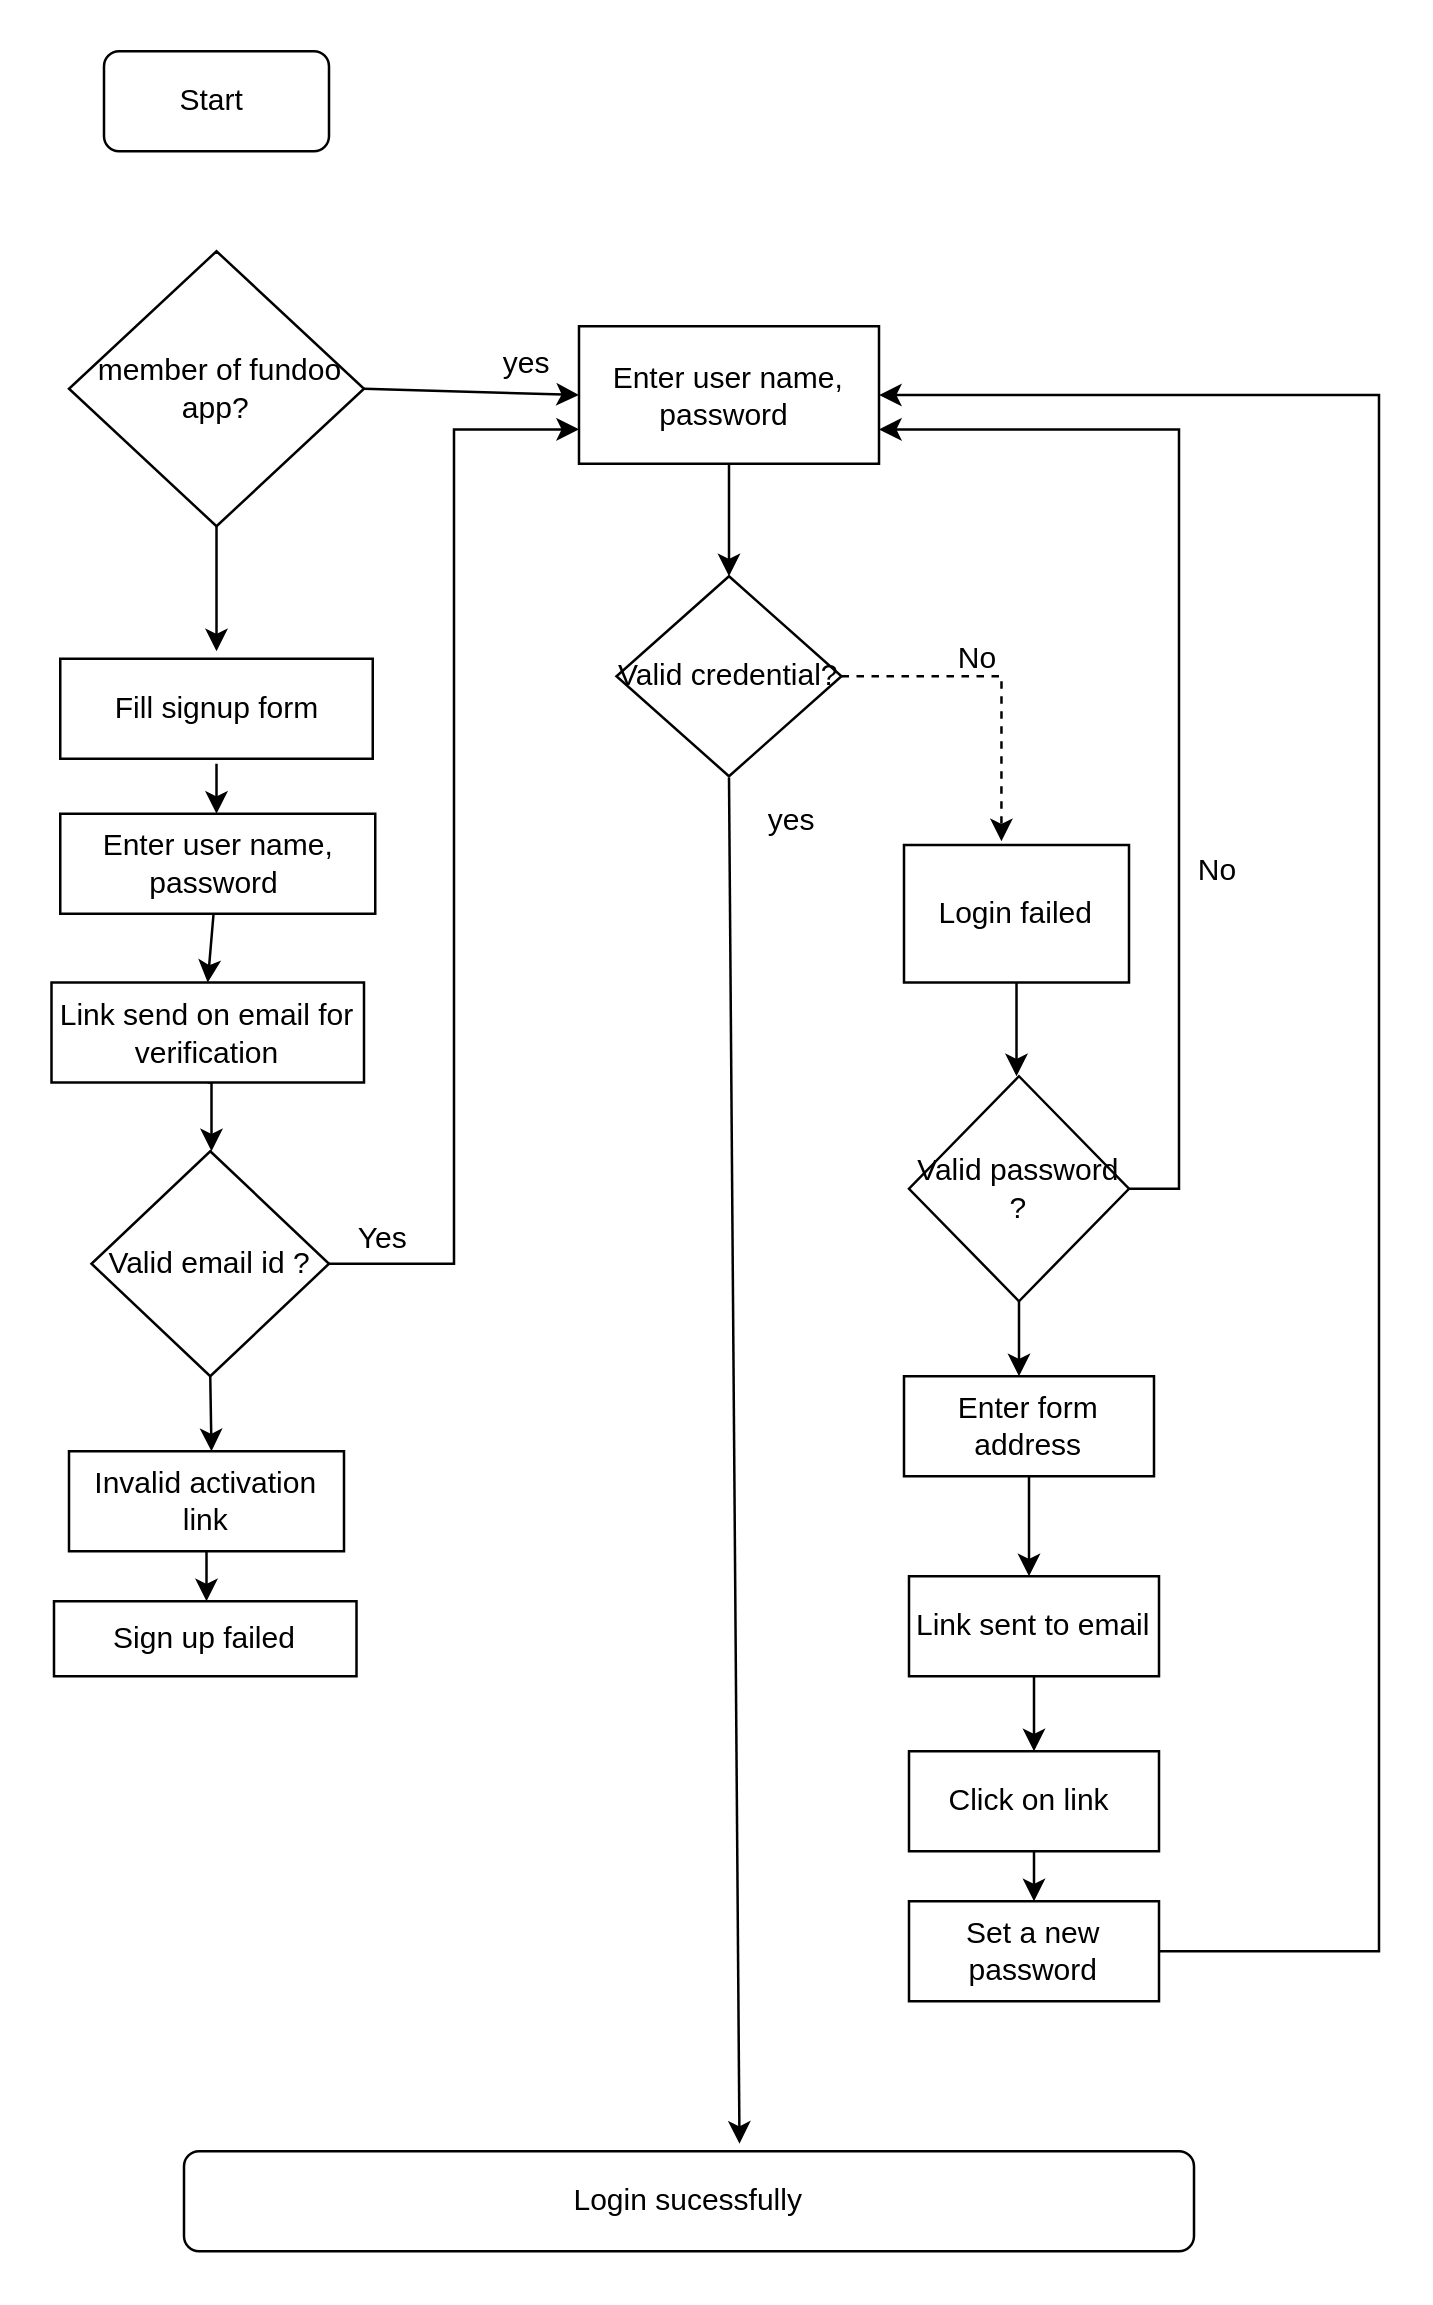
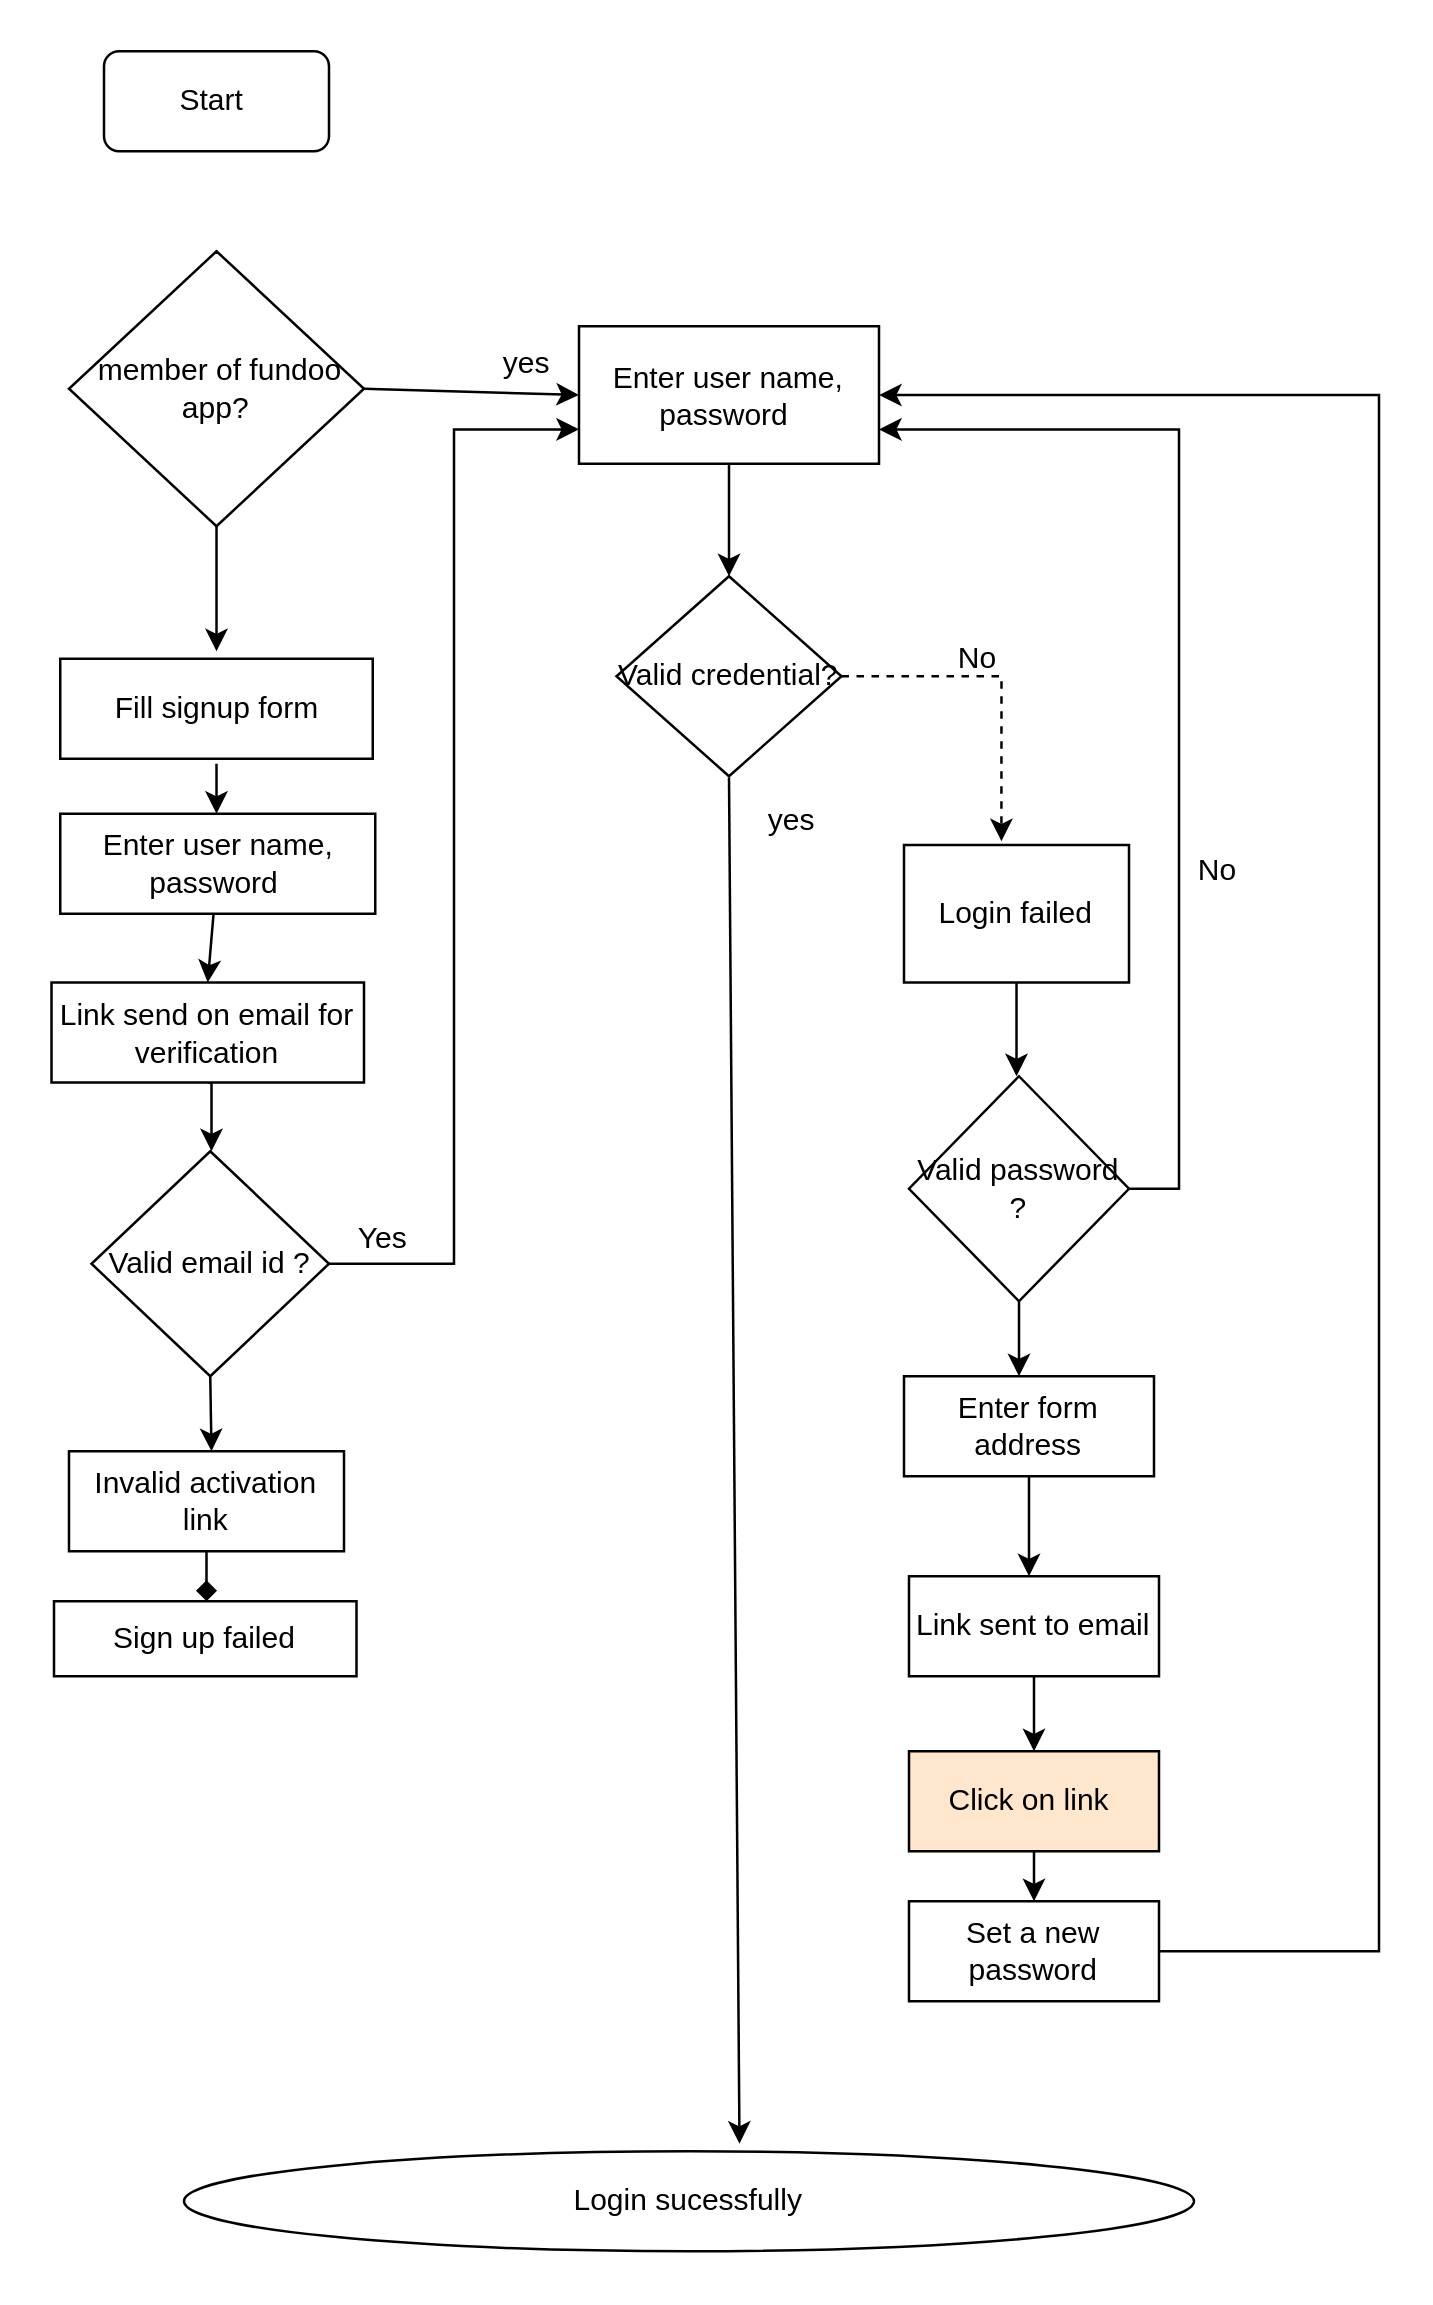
edge "Invalid activation link" -> "Sign up failed": arrowhead classic -> diamond
node "Click on link": fillcolor #ffffff -> #ffe6cc
node "Login sucessfully": shape rounded rectangle -> ellipse
